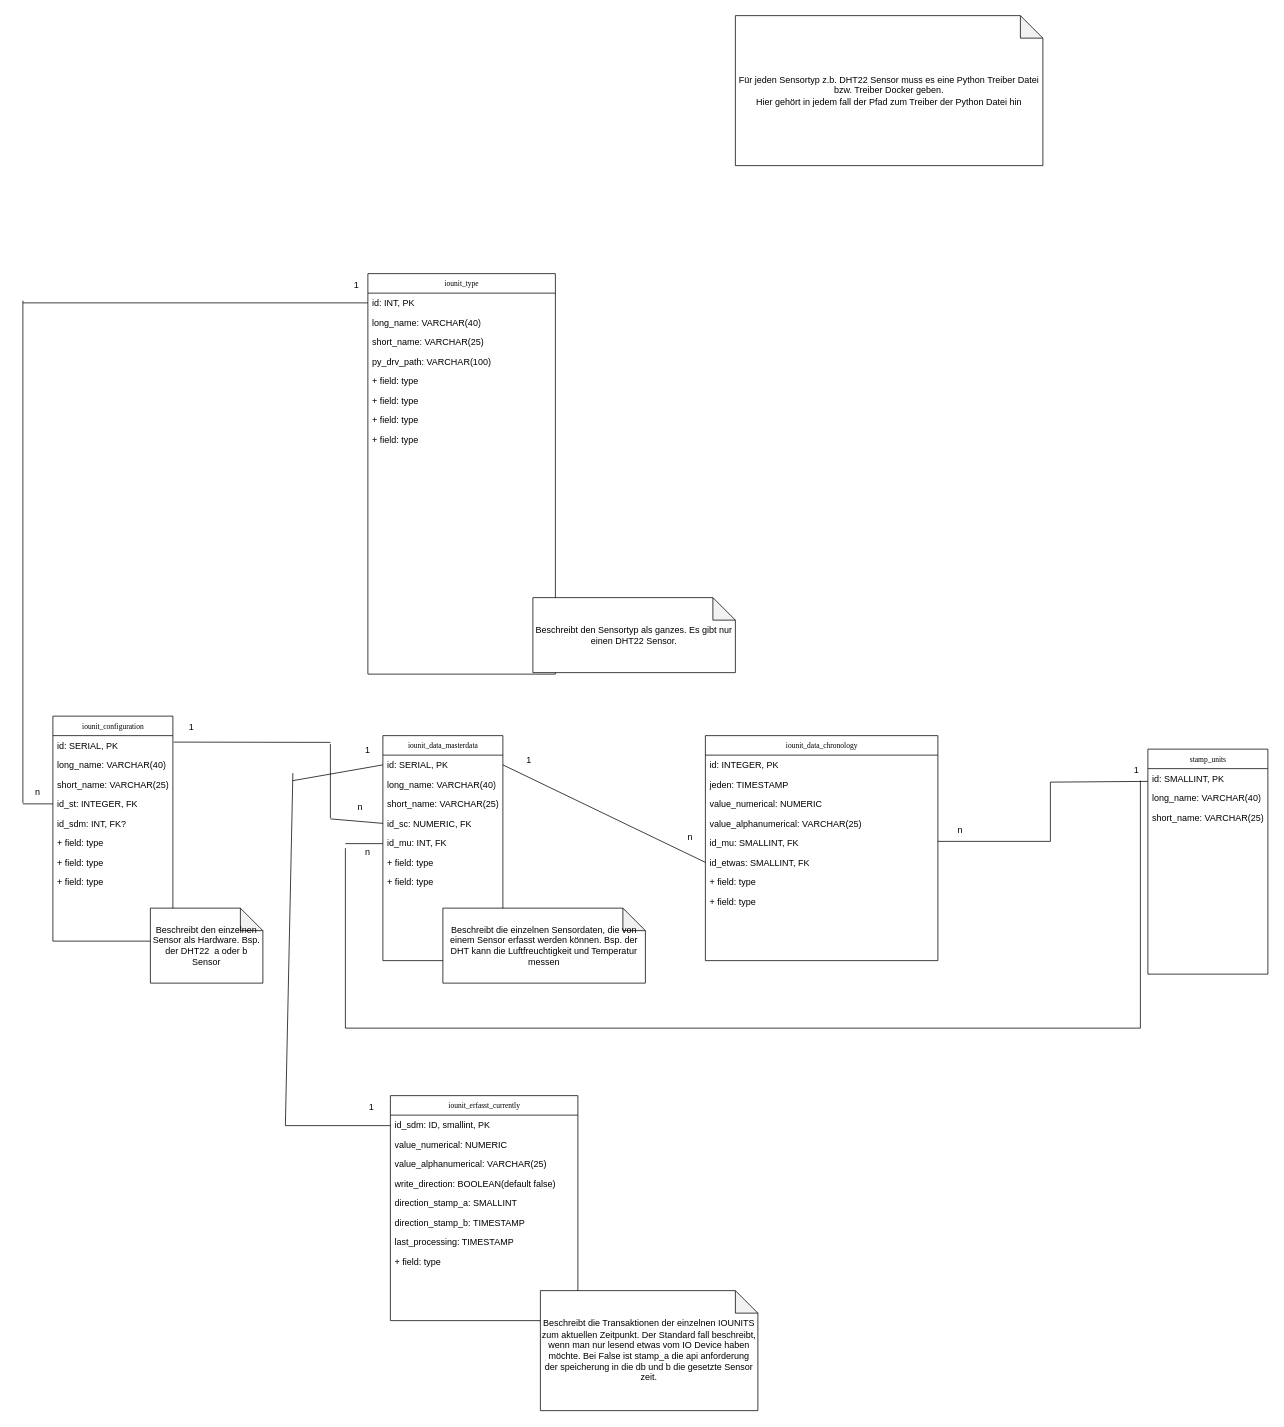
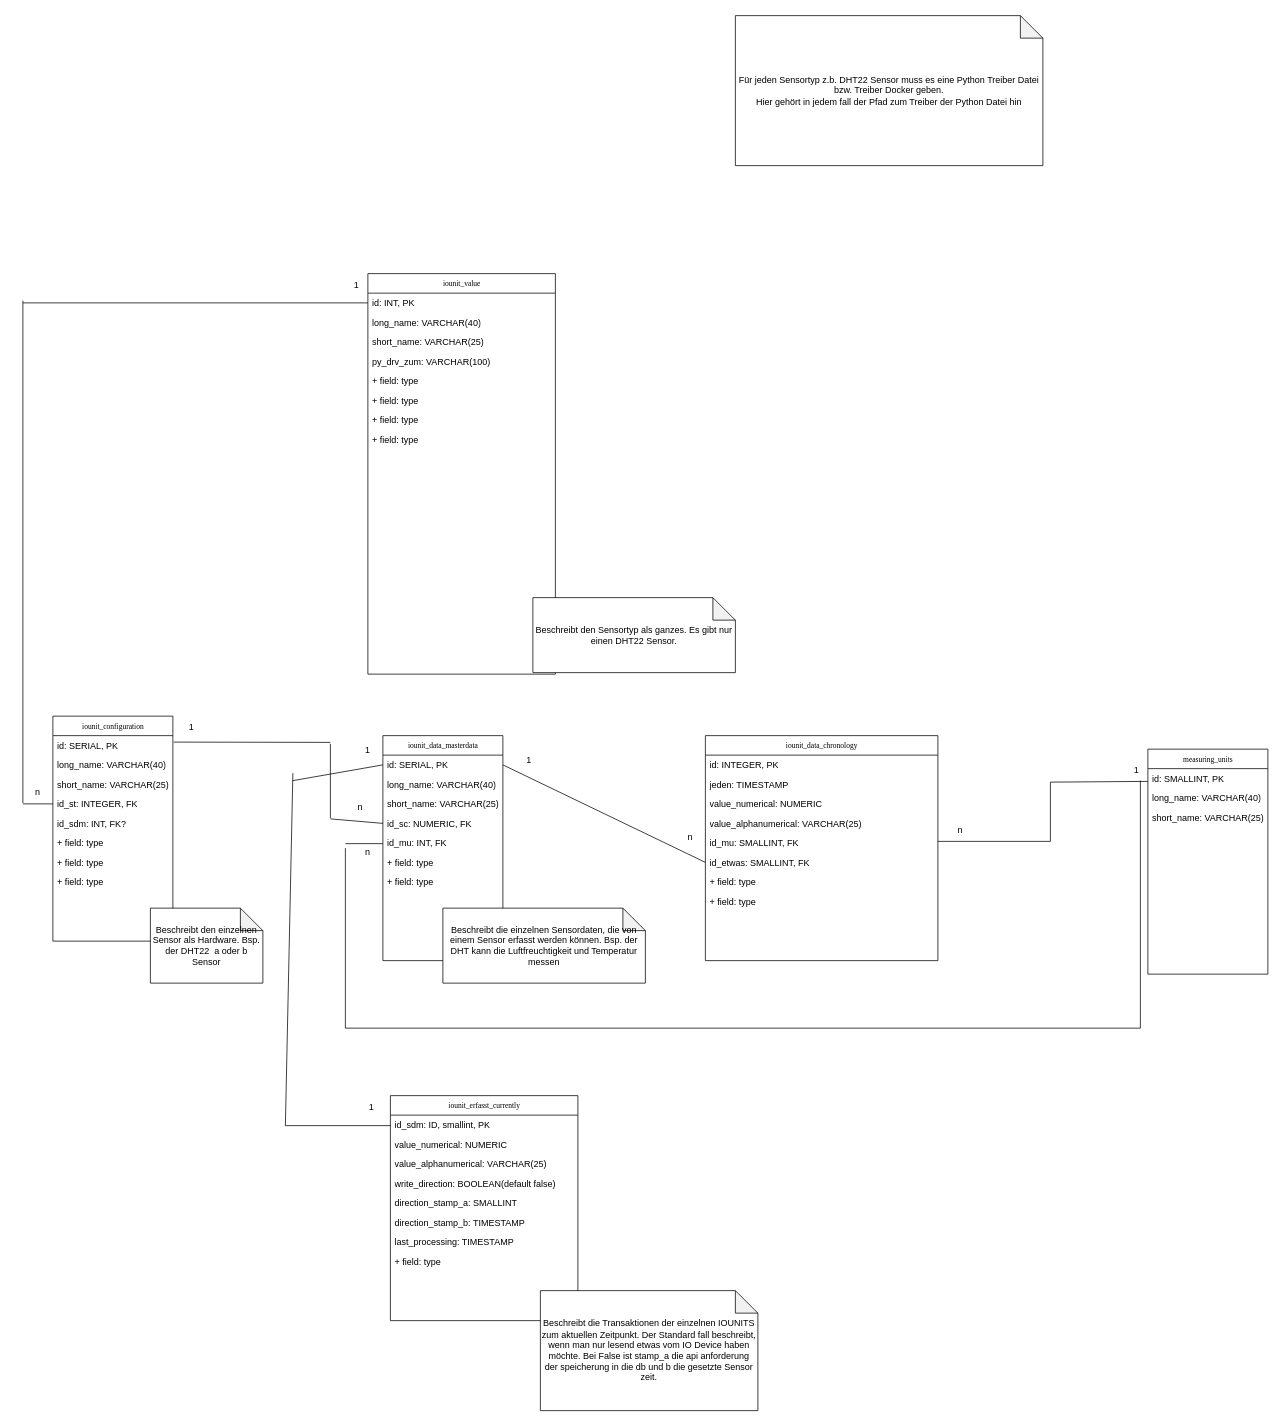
node "iounit_type": label "iounit_type" -> "iounit_value"
node "py_drv_path: VARCHAR(100)": label "py_drv_path: VARCHAR(100)" -> "py_drv_zum: VARCHAR(100)"
node "stamp_units": label "stamp_units" -> "measuring_units"
